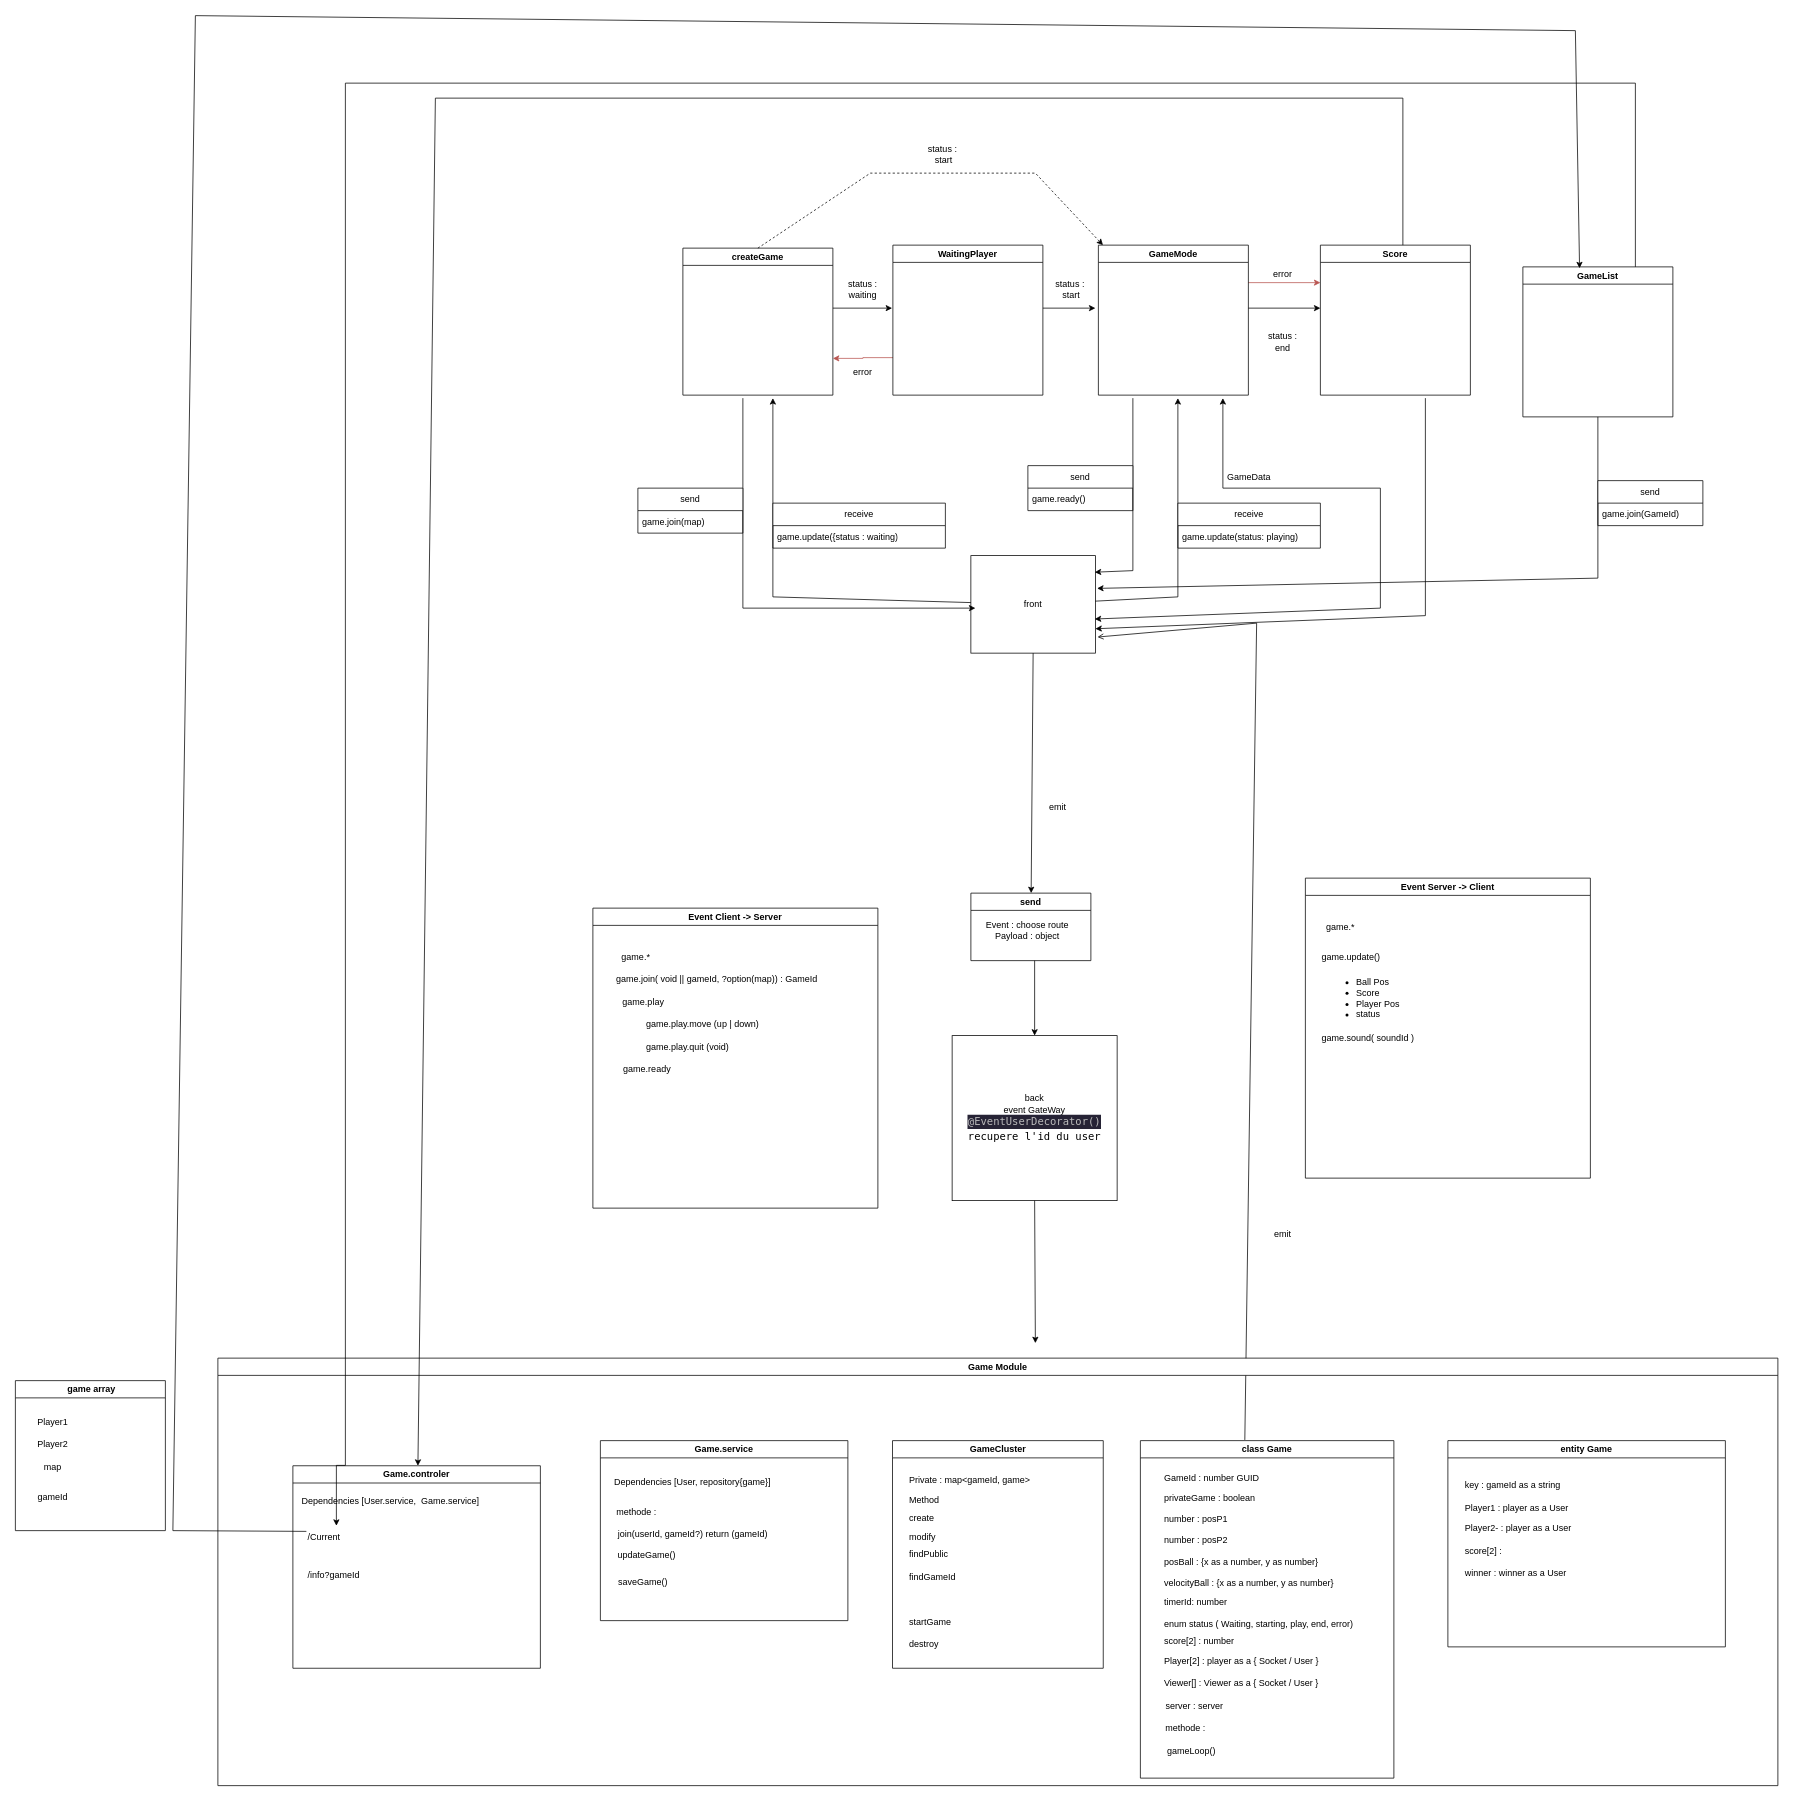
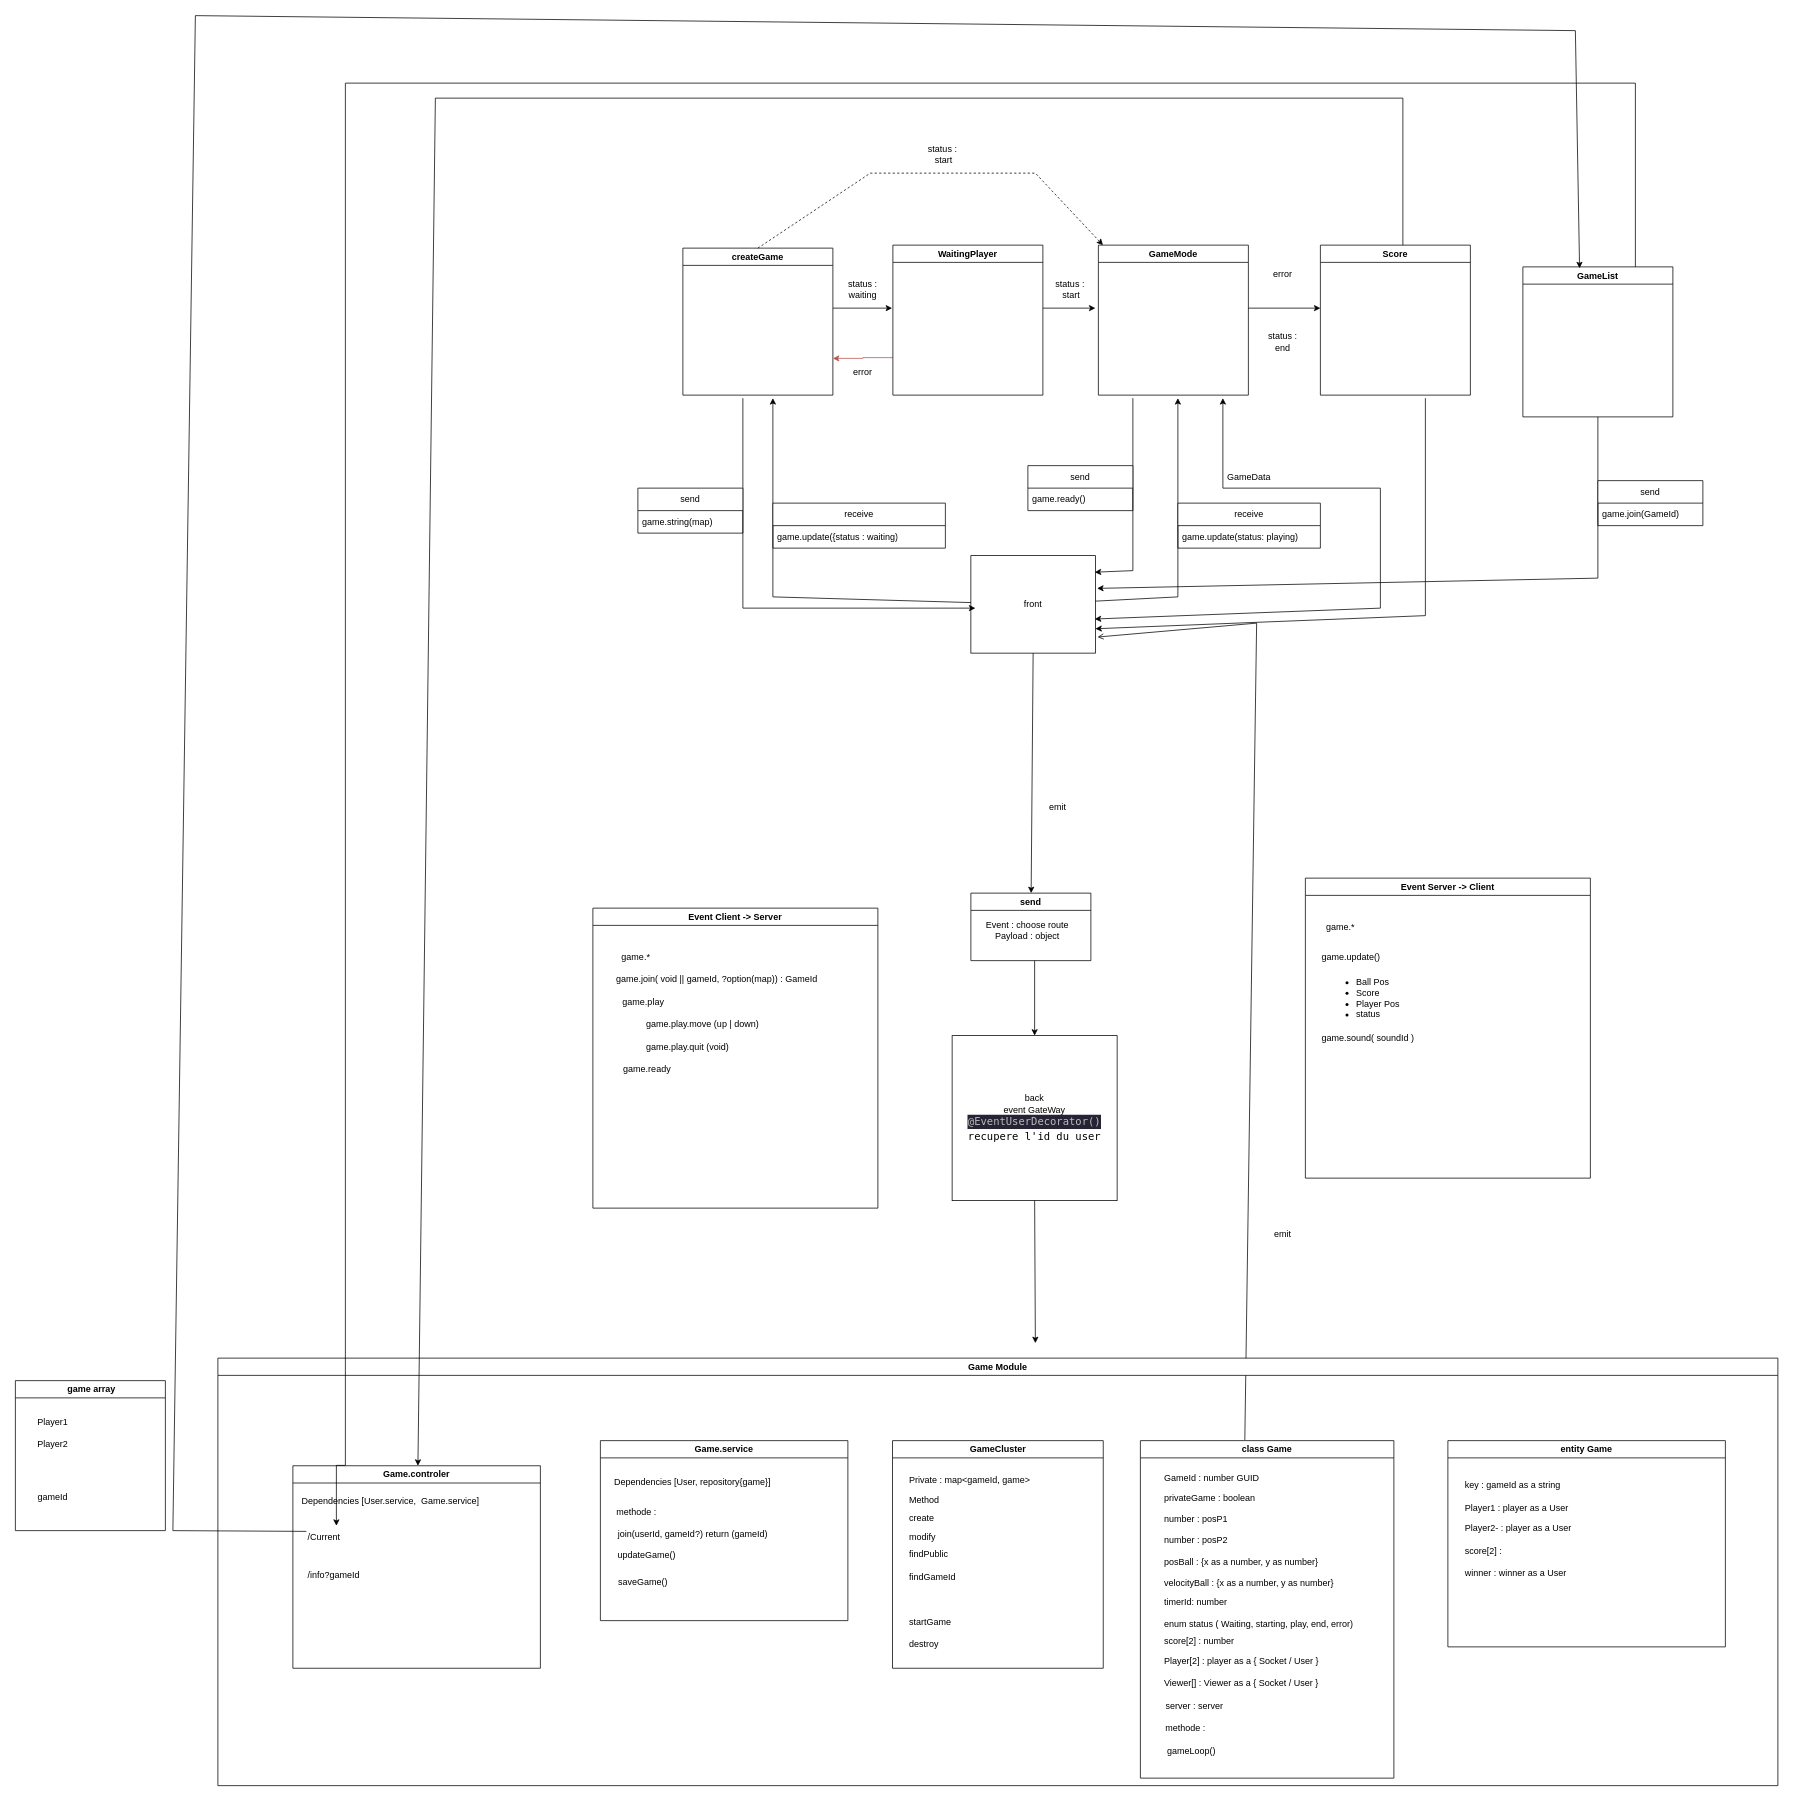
edge "GameMode" -> "Score": removed
node "game.join(map)": label "game.join(map)" -> "game.string(map)"
node "map": removed
